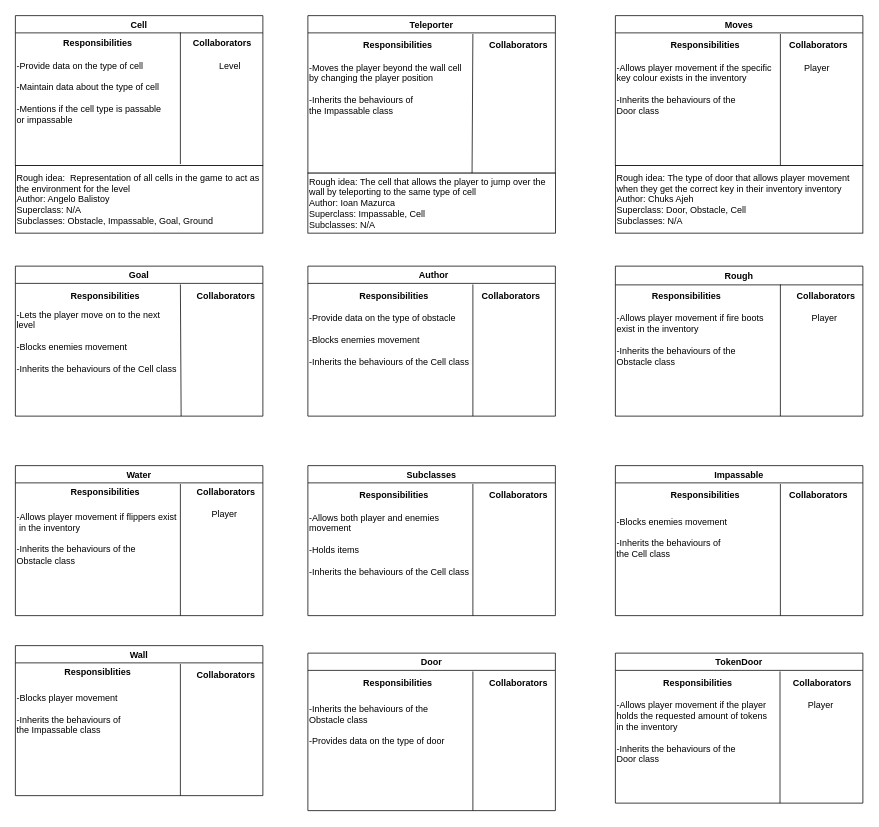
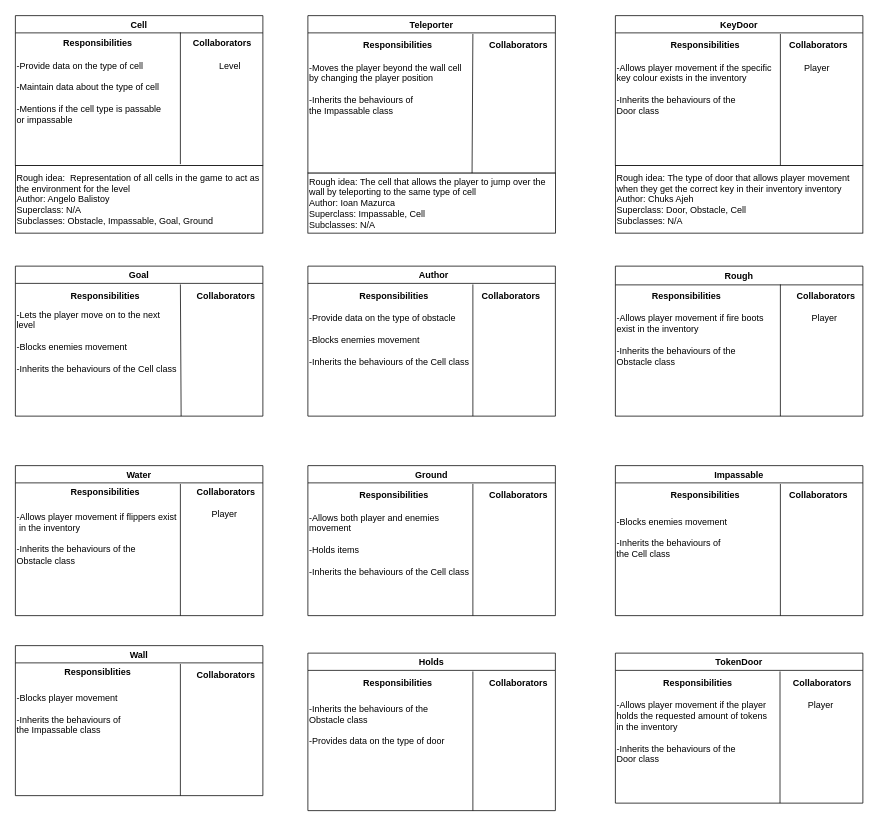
node "Moves": label "Moves" -> "KeyDoor"
node "Subclasses": label "Subclasses" -> "Ground"
node "Door": label "Door" -> "Holds"
